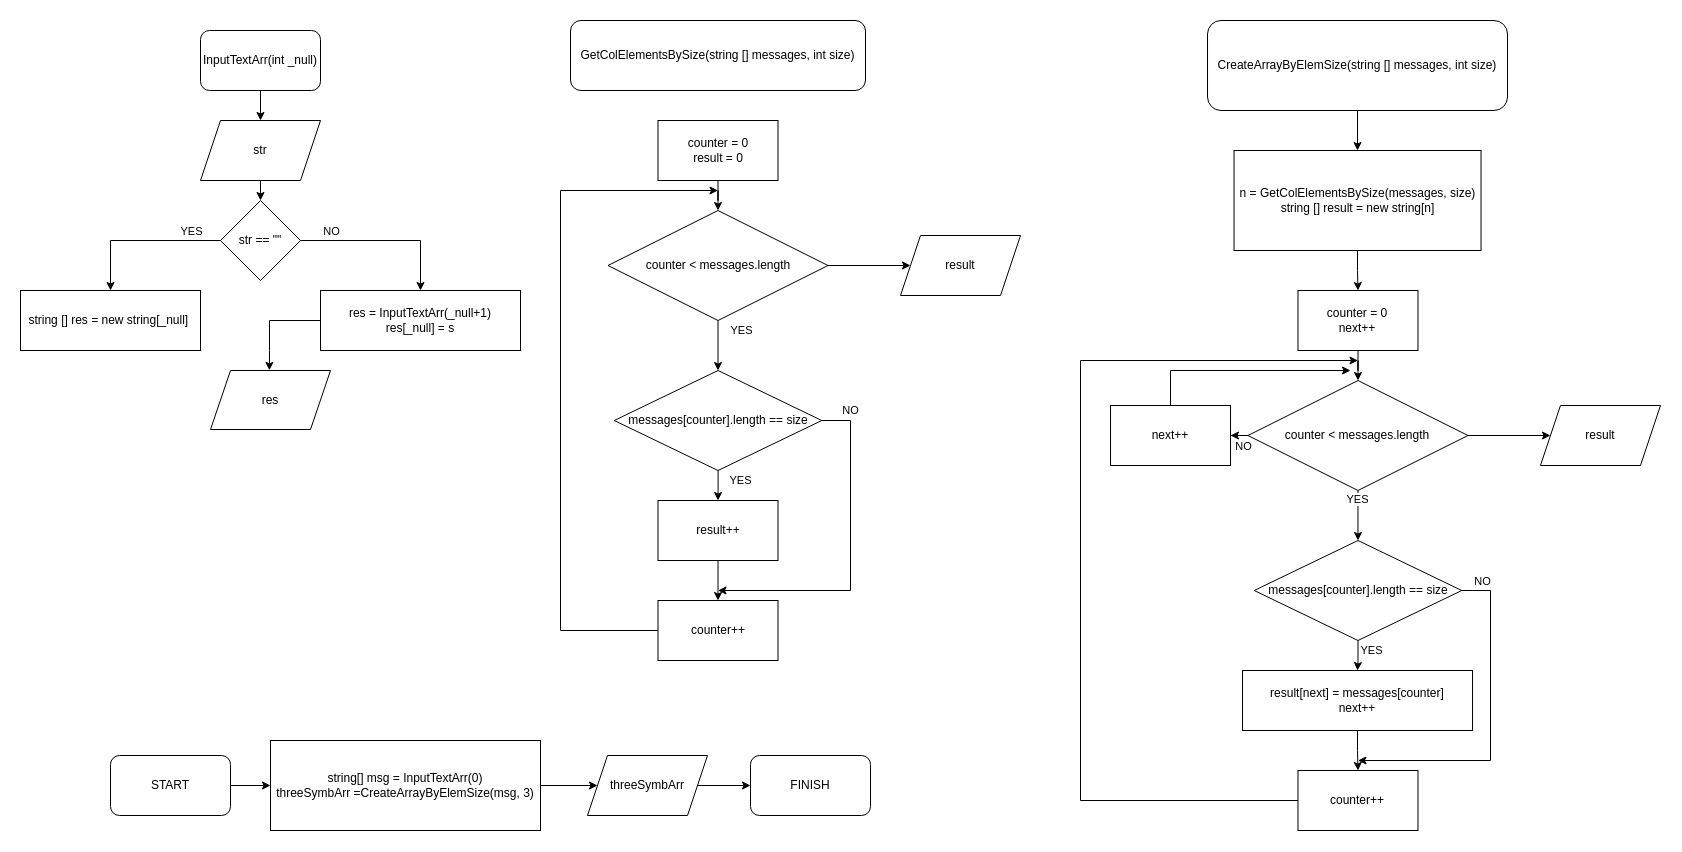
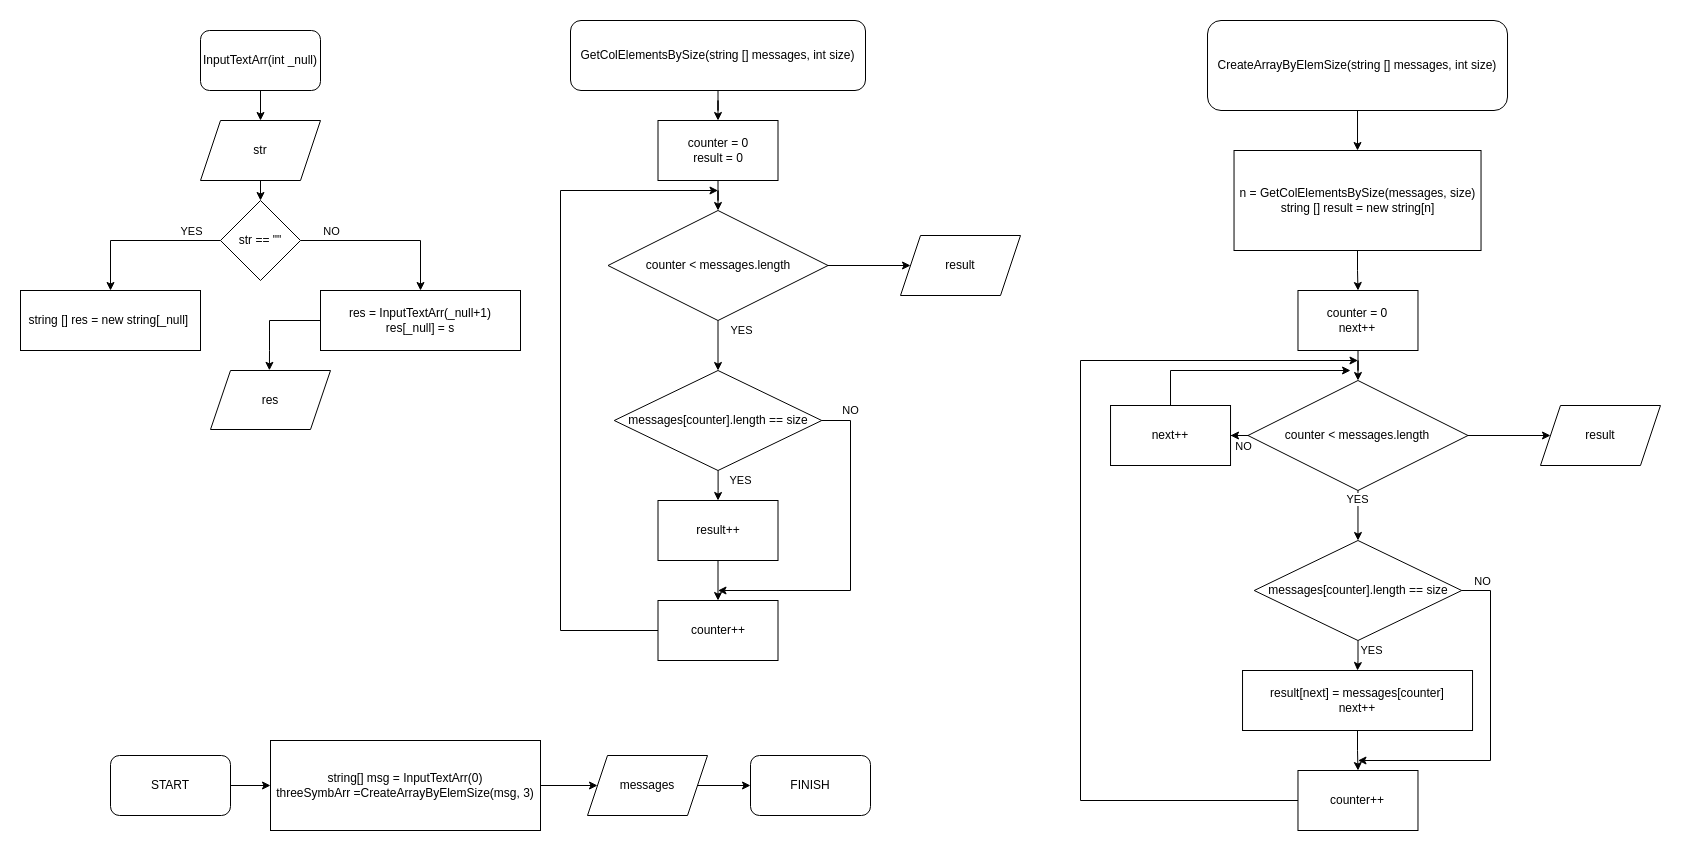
edge "GetColElementsBySize(string [] messages, int size)" -> "counter = 0 result = 0": added
node "threeSymbArr": label "threeSymbArr" -> "messages"
